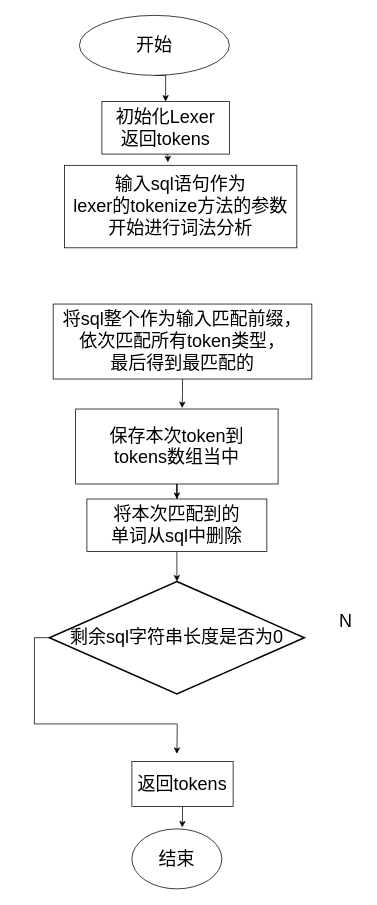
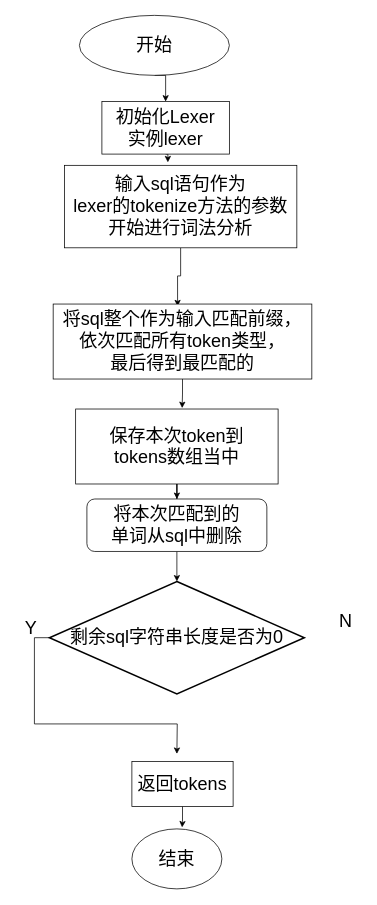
node "初始化Lexer 返回tokens": label "初始化Lexer 返回tokens" -> "初始化Lexer 实例lexer"
edge "输入sql语句作为 lexer的tokenize方法的参数开始进行词法分析" -> "将sql整个作为输入匹配前缀， 依次匹配所有token类型， 最后得到最匹配的": added
node "将本次匹配到的 单词从sql中删除": shape rectangle -> rounded rectangle
node "Y": added
